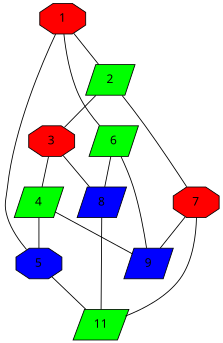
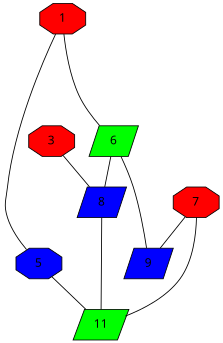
node "2": removed
node "4": removed
